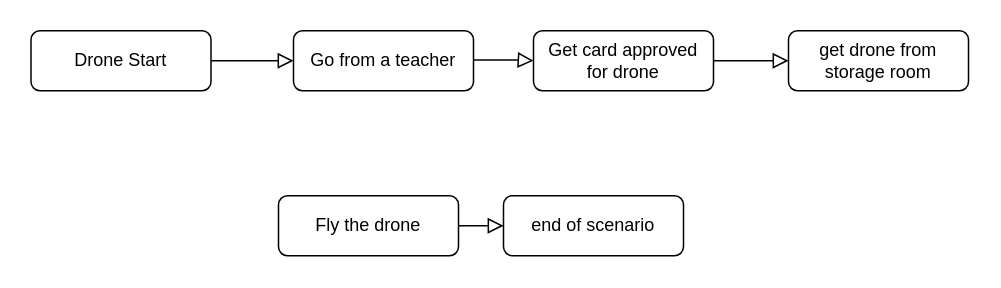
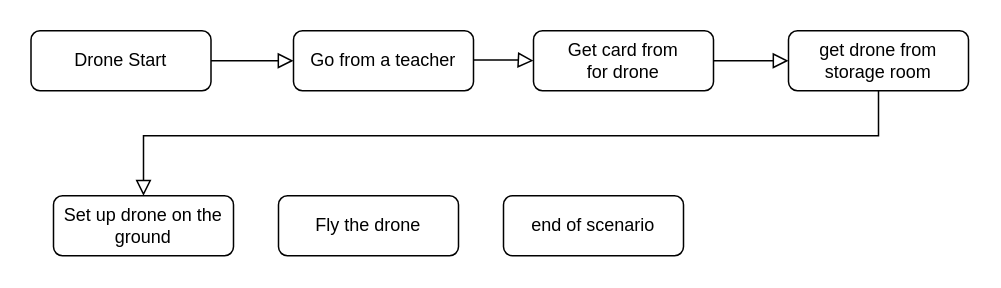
node "Get card approved for drone": label "Get card approved for drone" -> "Get card from for drone"
edge "get drone from storage room" -> "Set up drone on the ground": added
node "Set up drone on the ground": added
edge "Fly the drone" -> "end of scenario": removed
